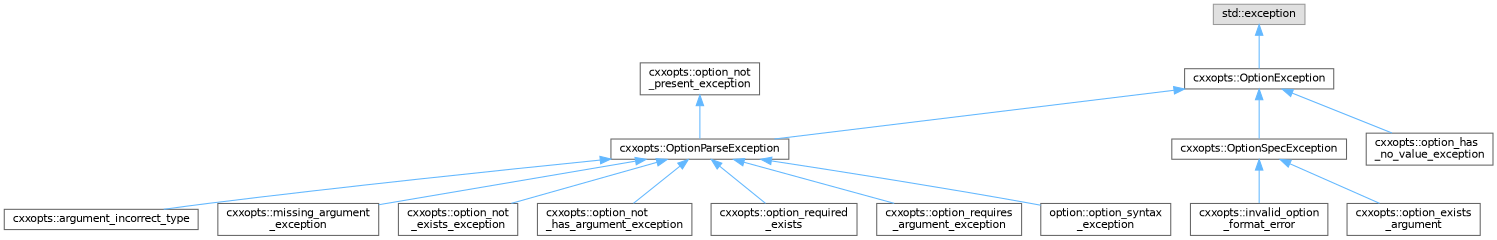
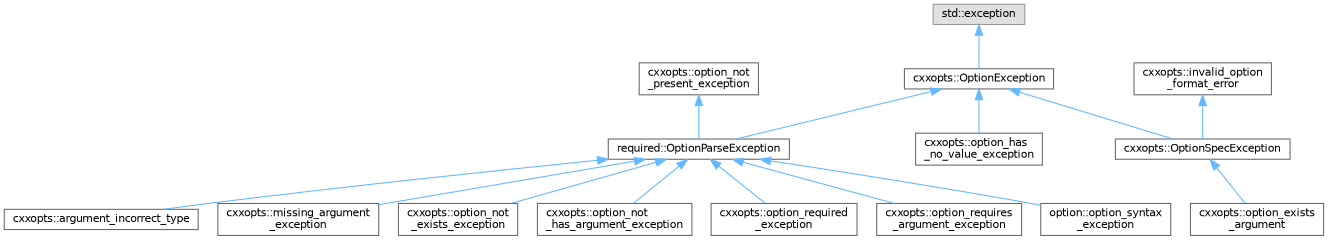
node "cxxopts::OptionParseException": label "cxxopts::OptionParseException" -> "required::OptionParseException"
edge "cxxopts::invalid_option _format_error" -> "cxxopts::OptionSpecException": reversed
node "cxxopts::option_required _exists": label "cxxopts::option_required _exists" -> "cxxopts::option_required _exception"
